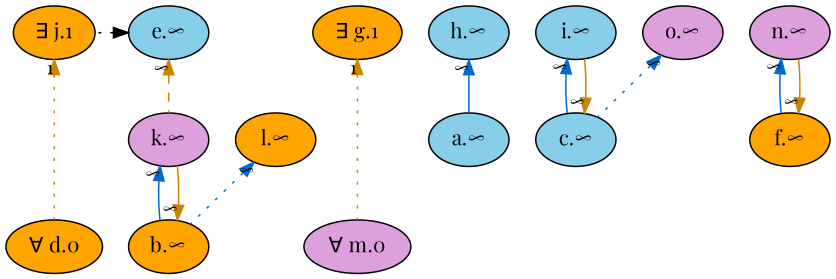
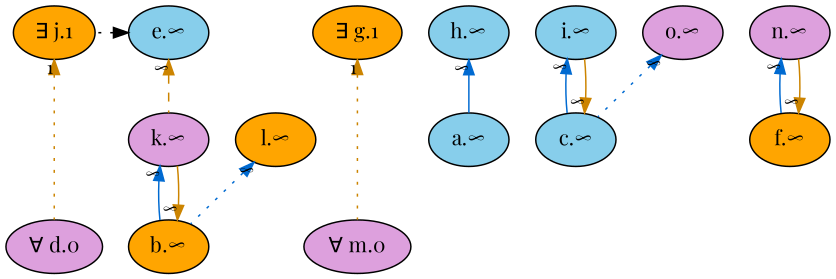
node "∀ d.0": fillcolor orange -> plum
